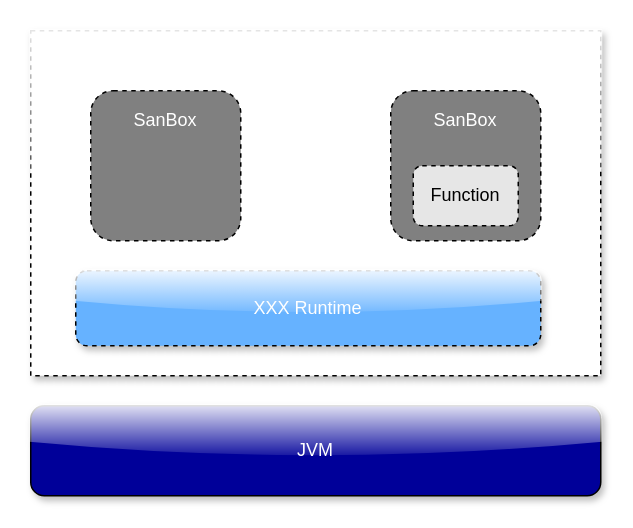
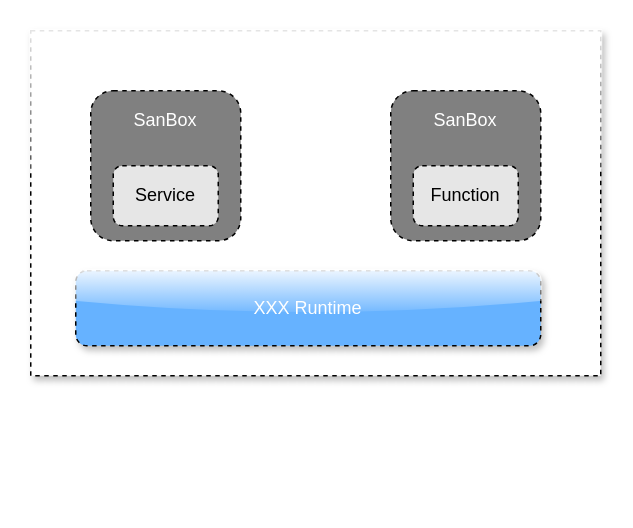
node "Service": added
node "JVM": removed
